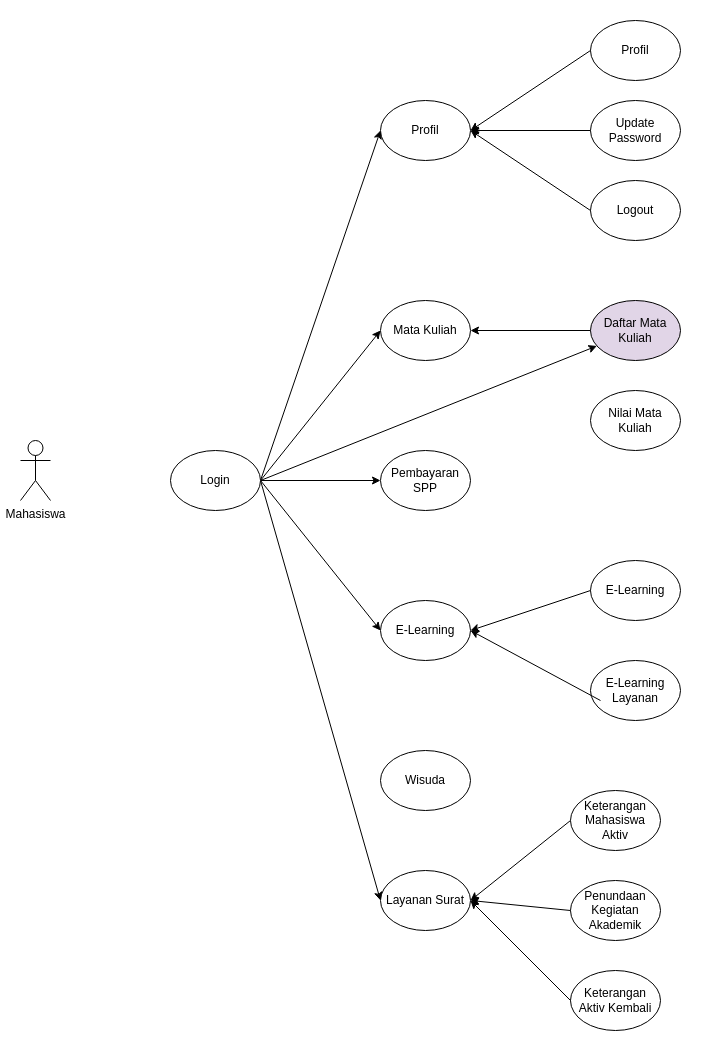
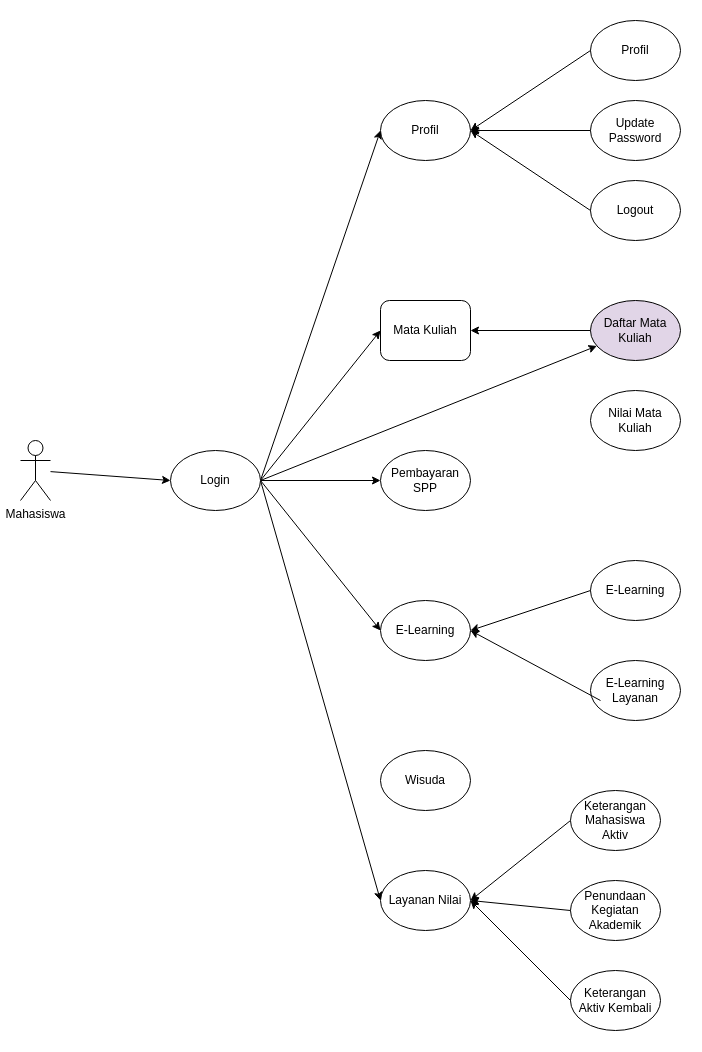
node "Mata Kuliah": shape ellipse -> rounded rectangle
edge "Mahasiswa" -> "Login": added
node "Layanan Surat": label "Layanan Surat" -> "Layanan Nilai"
